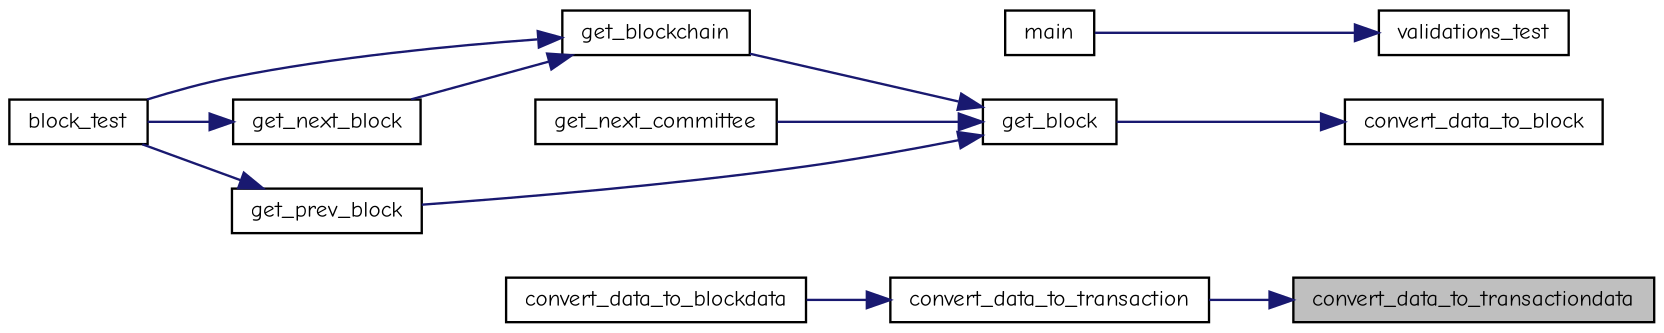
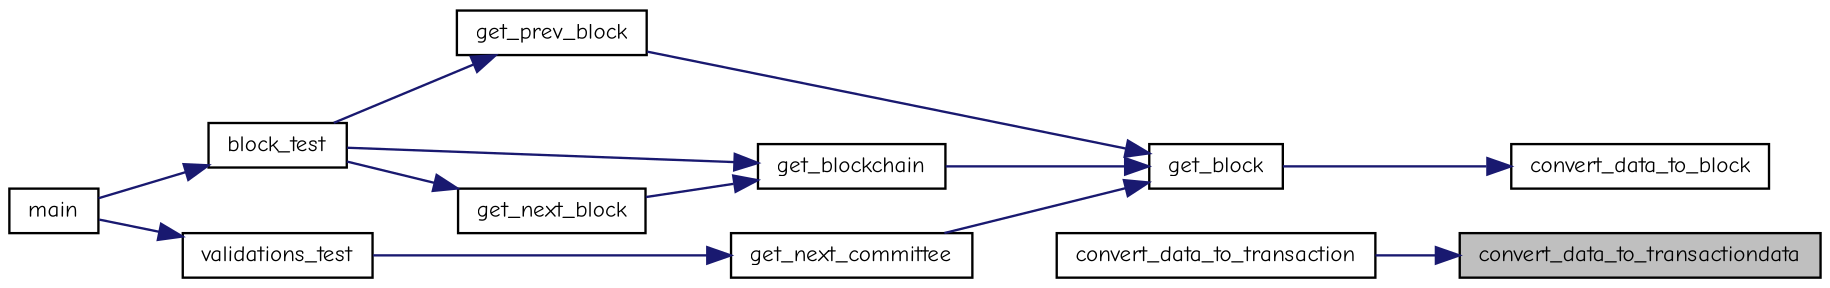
edge "main" -> "block_test": added
edge "validations_test" -> "get_next_committee": added
node "convert_data_to_blockdata": removed
